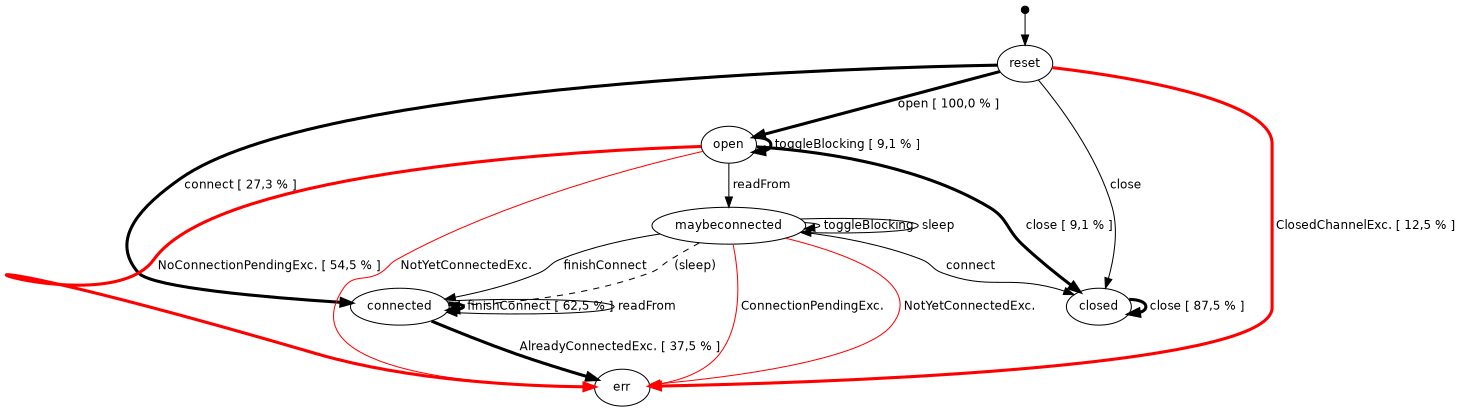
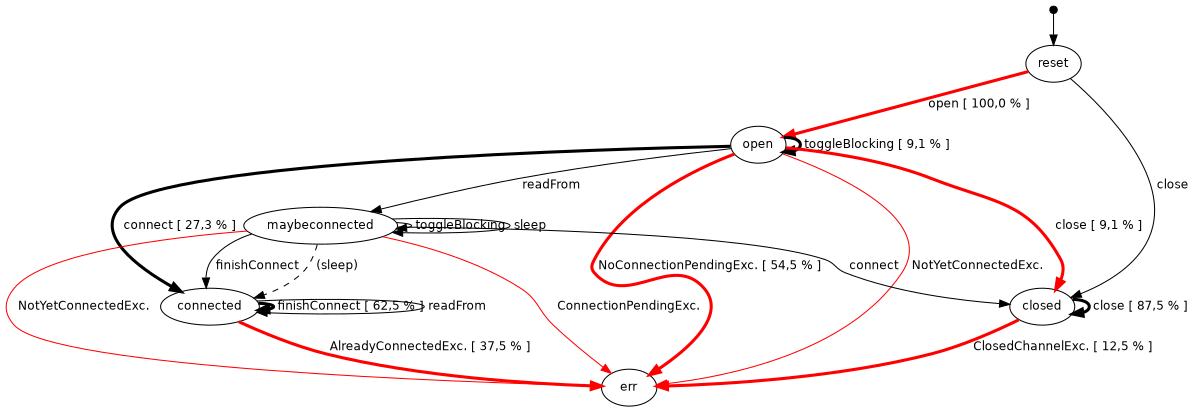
edge "reset" -> "open": color black -> red
edge "reset" -> "connected": now "open" -> "connected"
edge "open" -> "closed": color black -> red
edge "reset" -> "err": now "closed" -> "err"
edge "connected" -> "err": color black -> red
